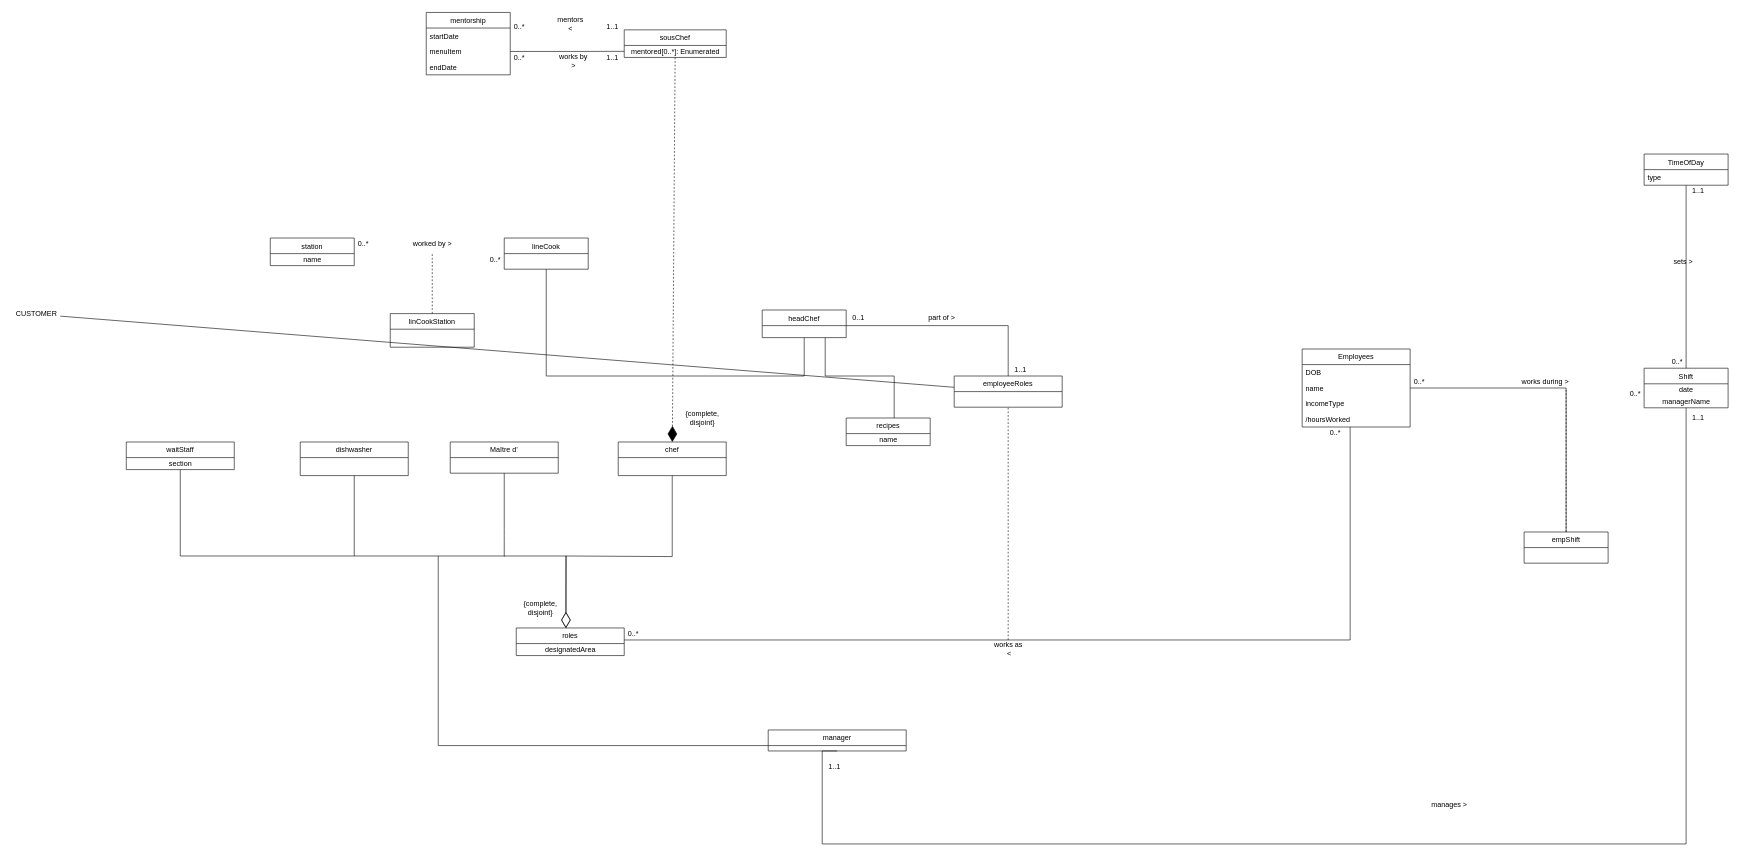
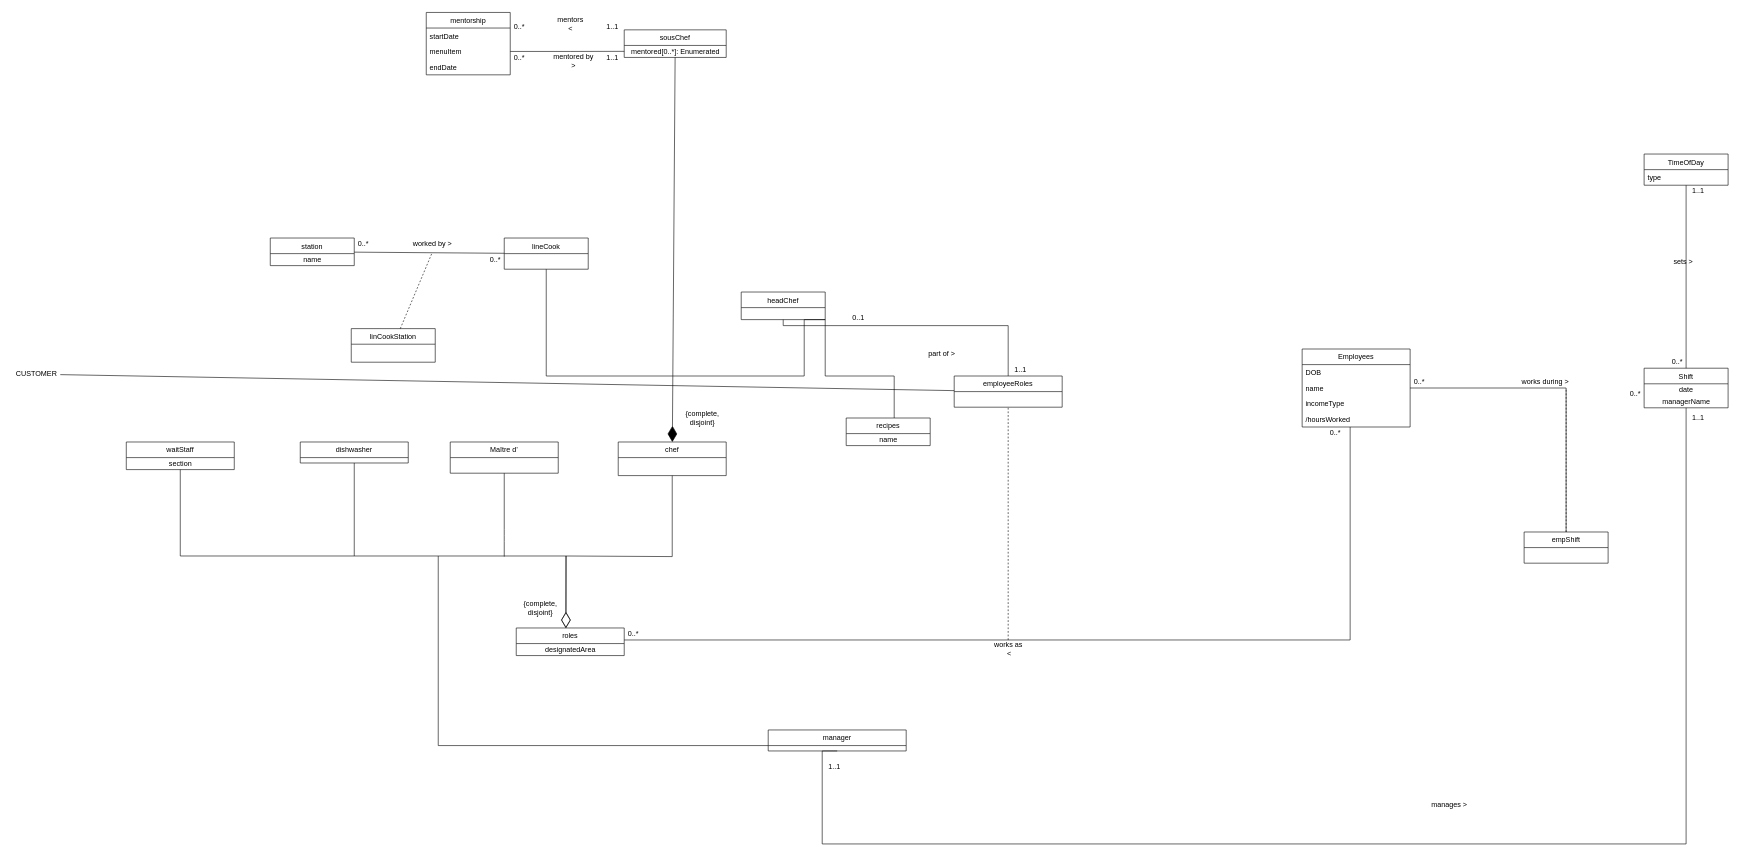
node "works by >": label "works by >" -> "mentored by >"
edge "sousChef" -> "chef": style dashed -> solid
edge "station" -- "lineCook": added
node "CUSTOMER": moved (36, 314) -> (36, 374)
node "part of >": moved (942, 318) -> (942, 354)
node "headChef": moved (804, 324) -> (783, 306)
node "linCookStation": moved (432, 330) -> (393, 345)
node "dishwasher": size 108x34 -> 108x21
